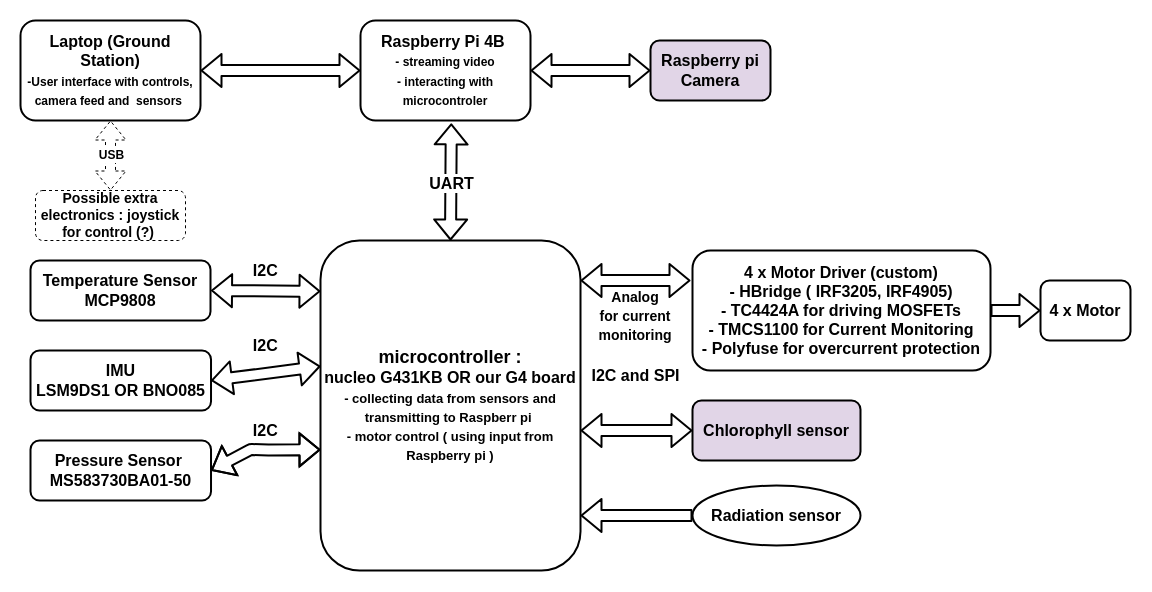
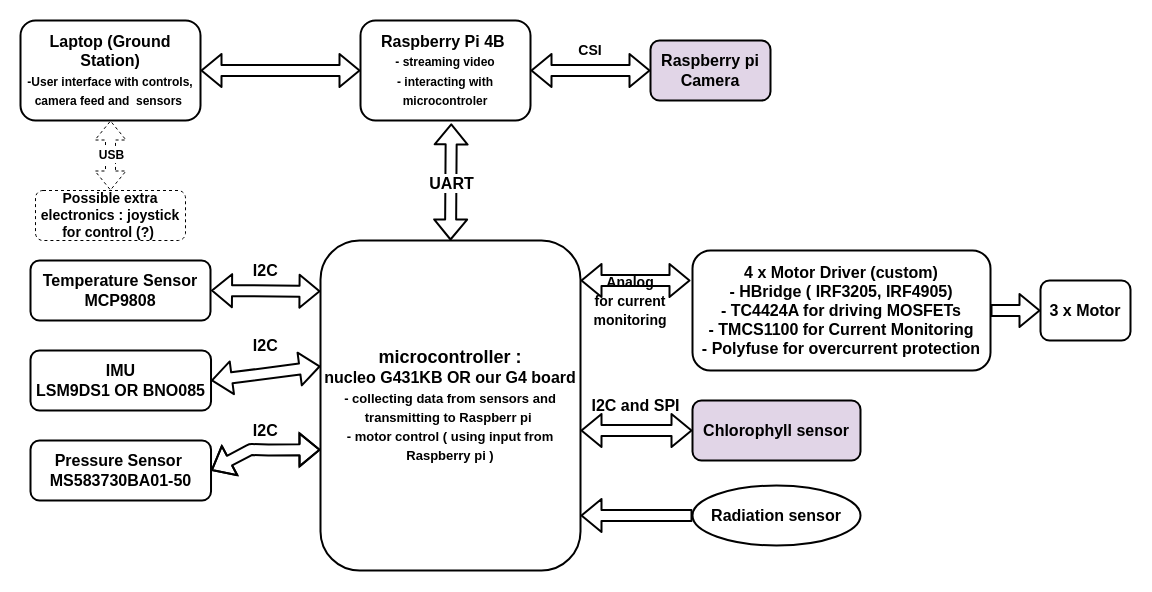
node "CSI": added
node "4 x Motor": label "4 x Motor" -> "3 x Motor"
node "Analog for current monitoring": moved (636, 316) -> (631, 301)
node "I2C and SPI": moved (636, 376) -> (636, 406)
